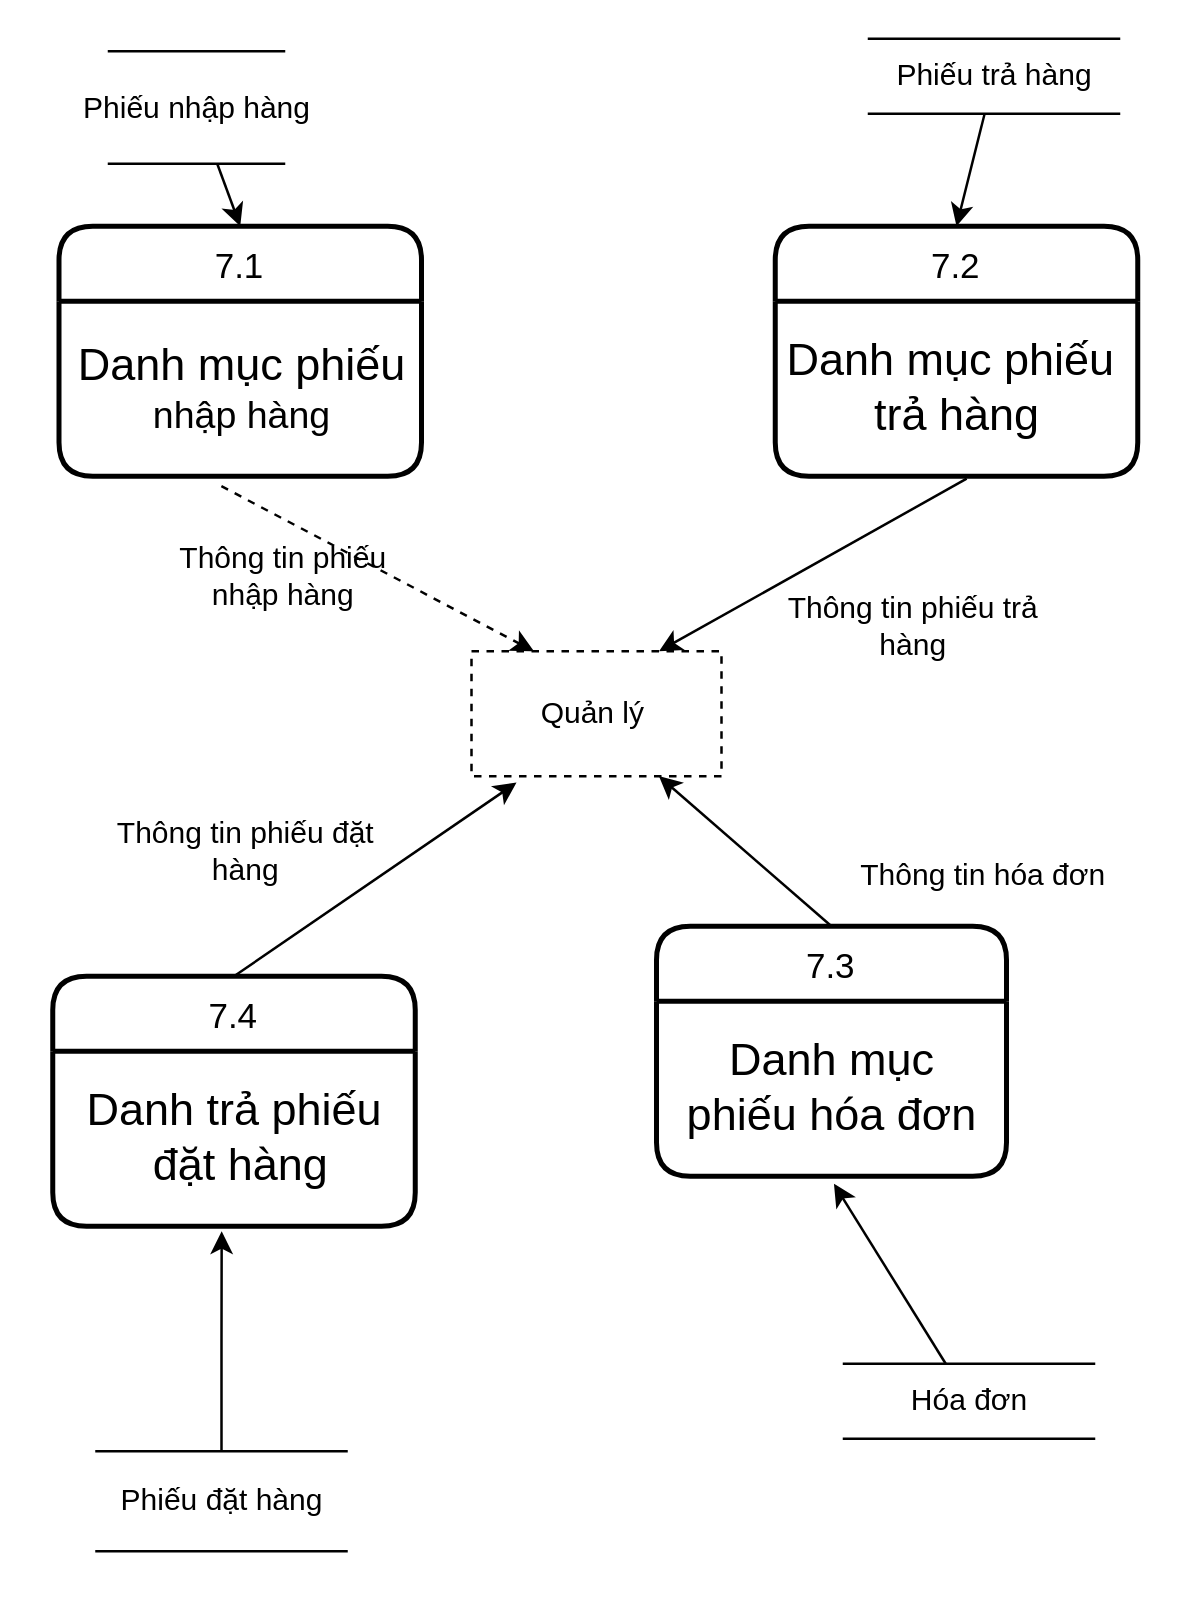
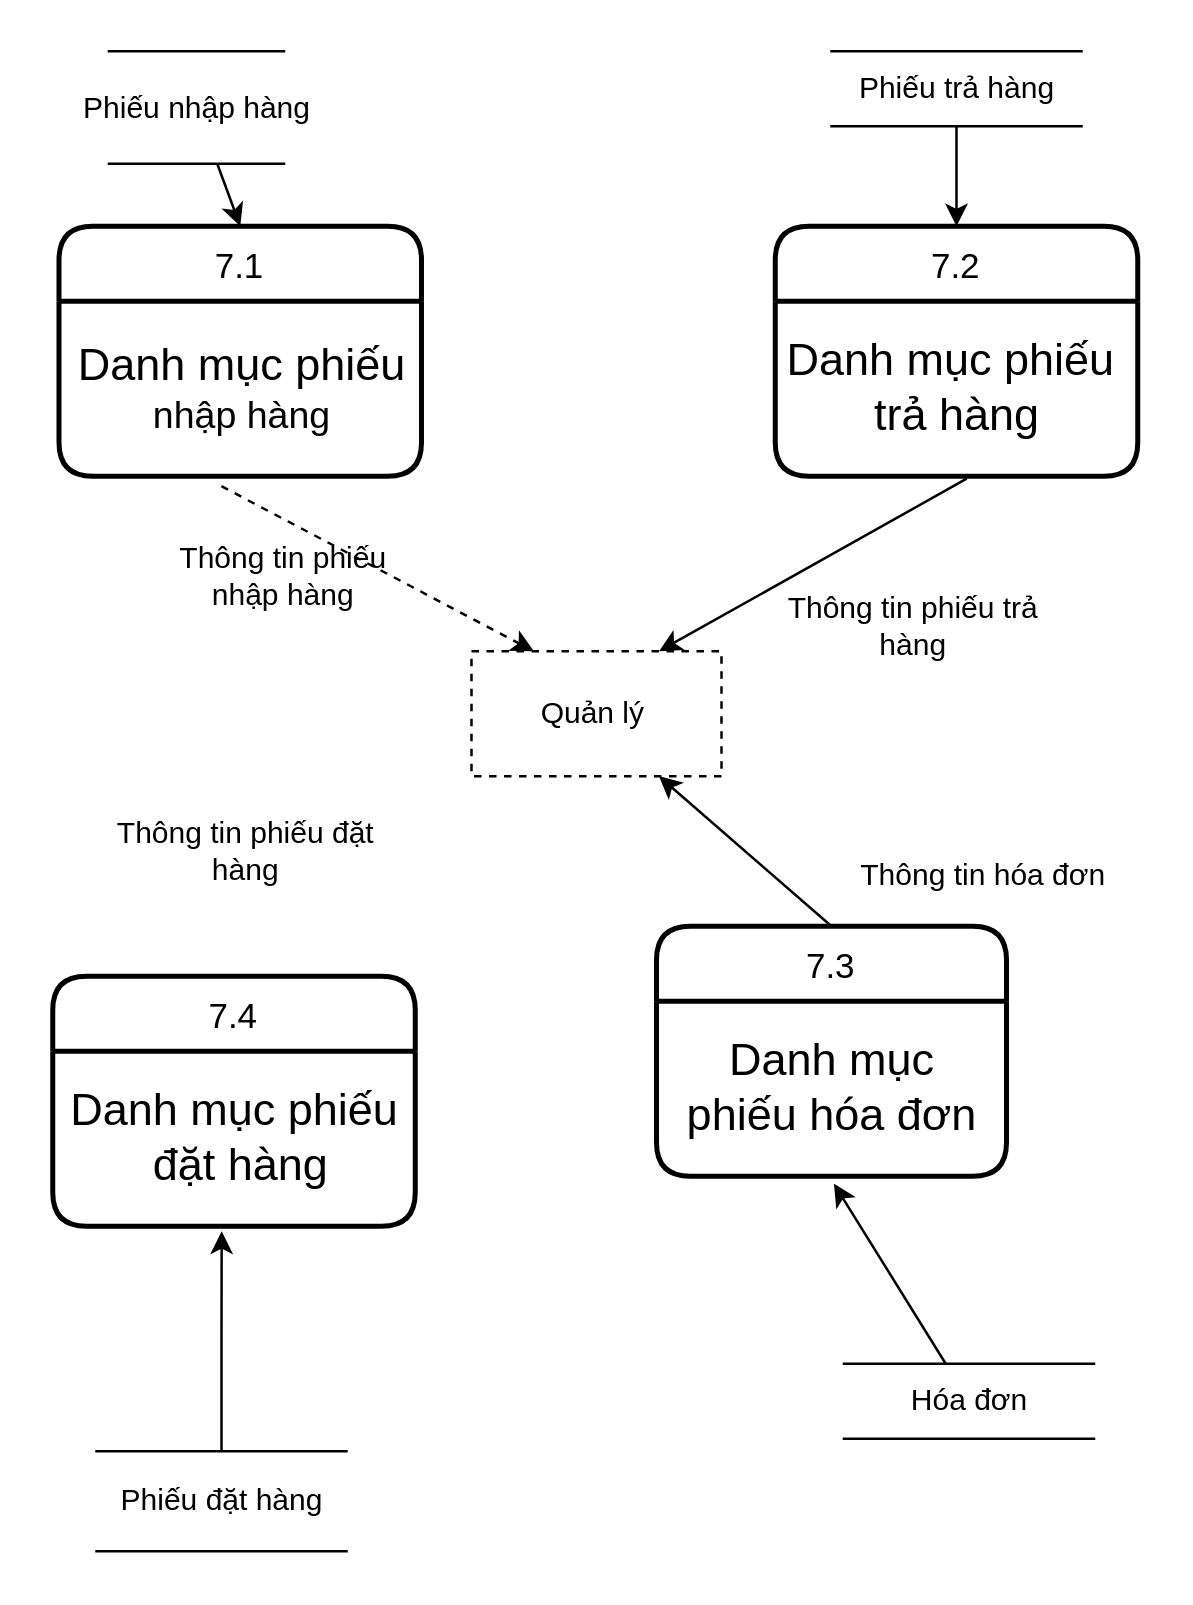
node "Phiếu trả hàng": moved (994, 76) -> (956, 89)
edge "7.4" -> "Quản lý": removed
node "Danh trả phiếu đặt hàng": label "Danh trả phiếu đặt hàng" -> "Danh mục phiếu đặt hàng"
